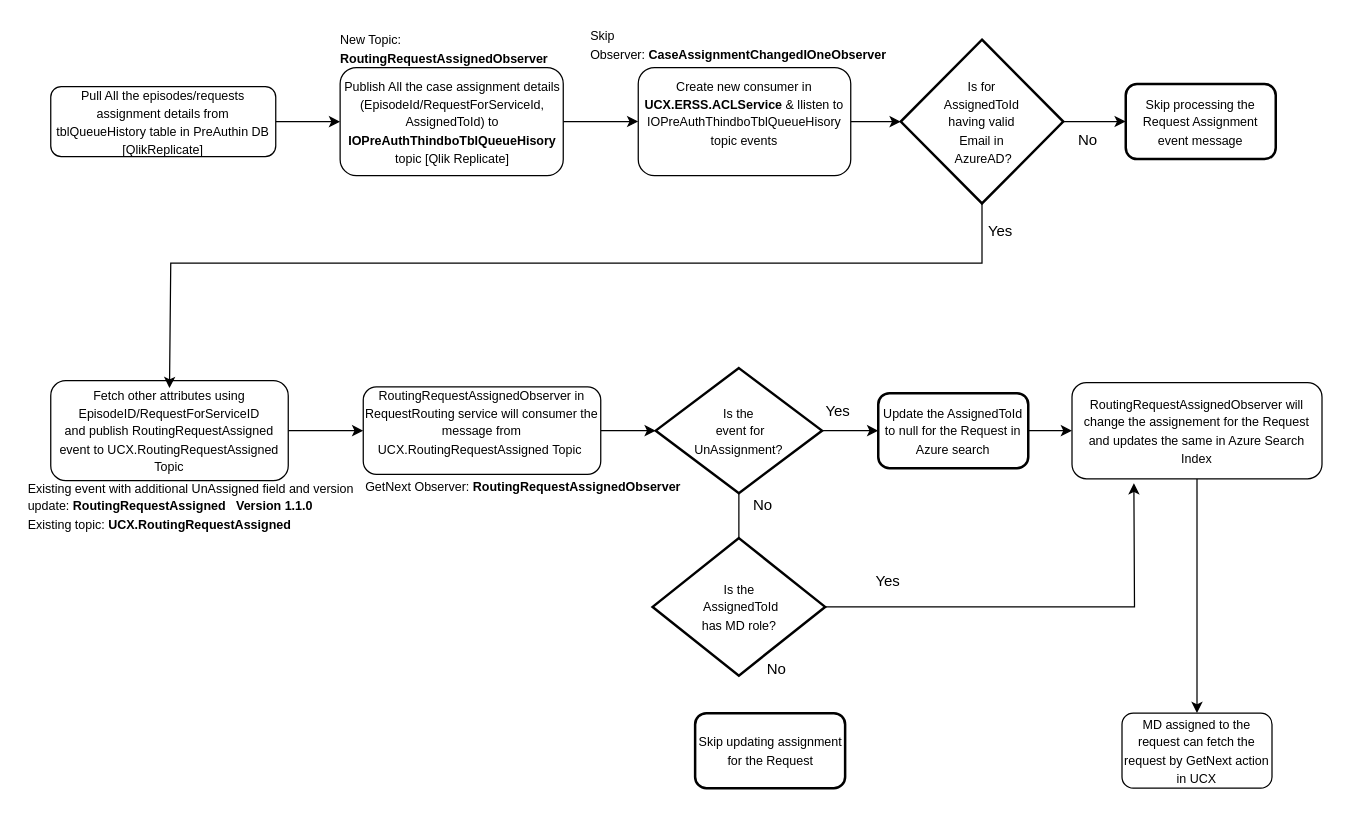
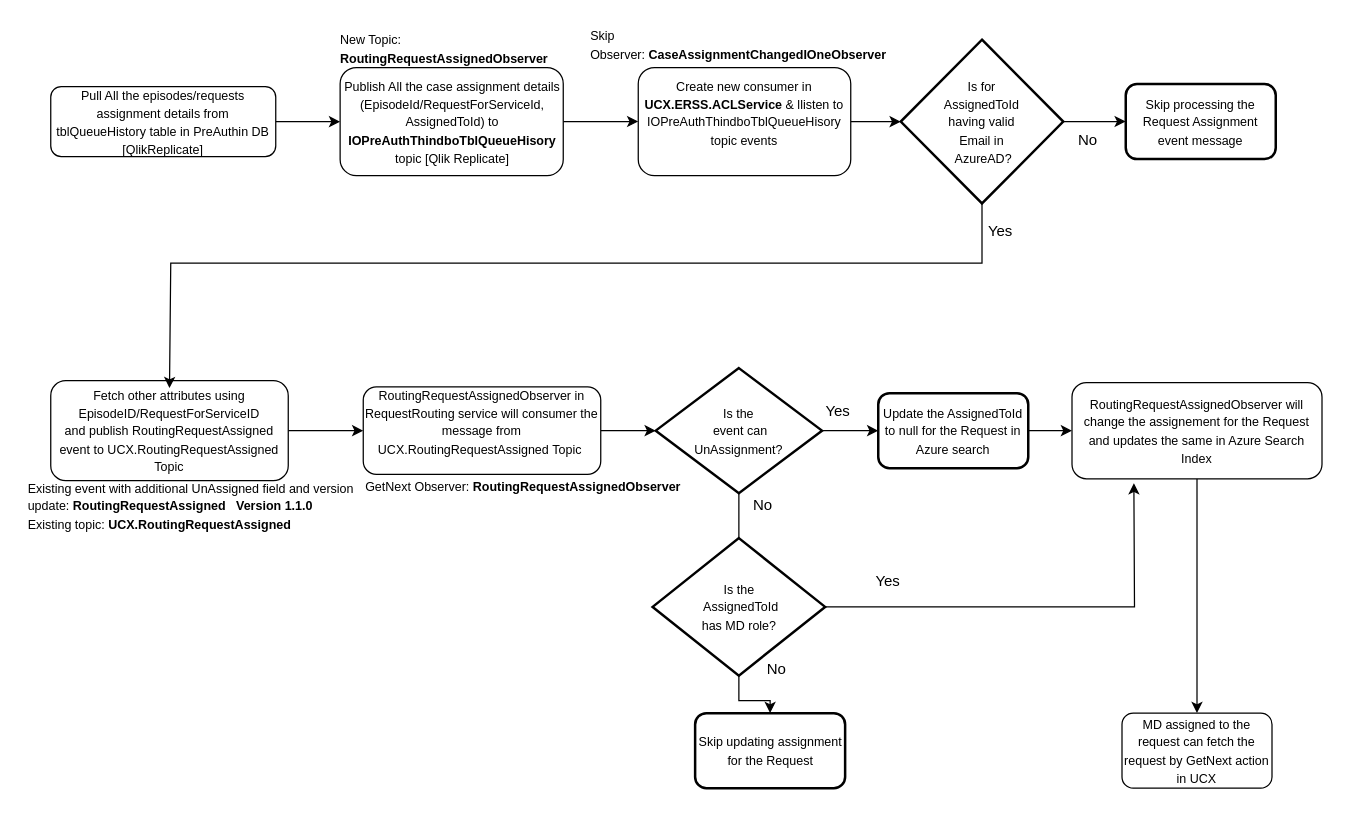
node "Is the event for UnAssignment?": label "Is the event for UnAssignment?" -> "Is the event can UnAssignment?"
edge "Is the AssignedToId has MD role?" -> "Skip updating assignment for the Request": added
